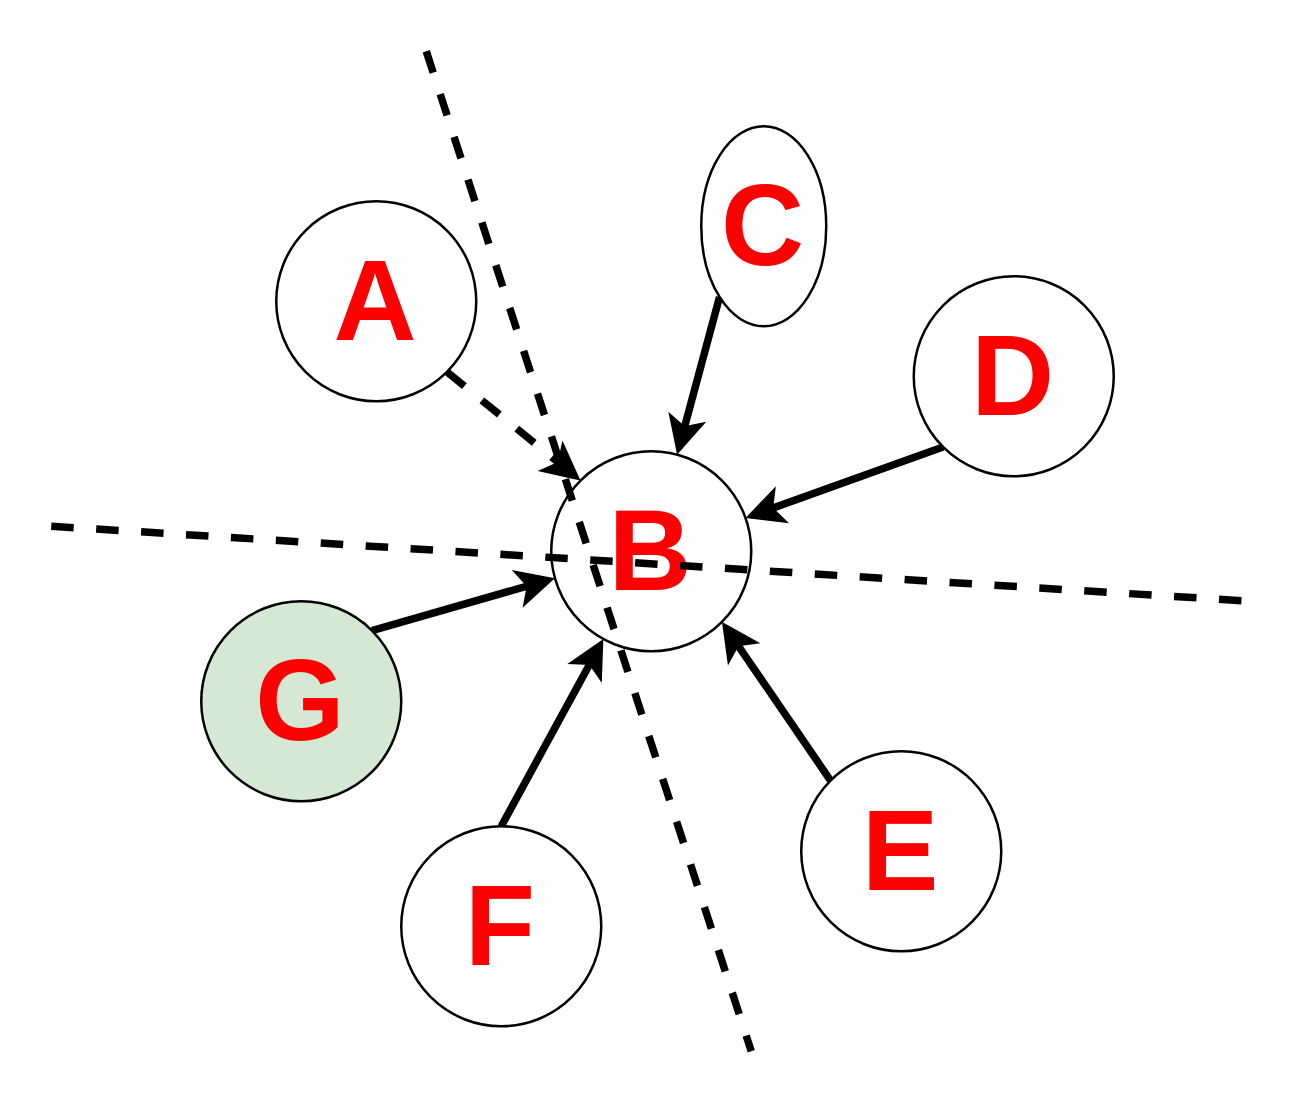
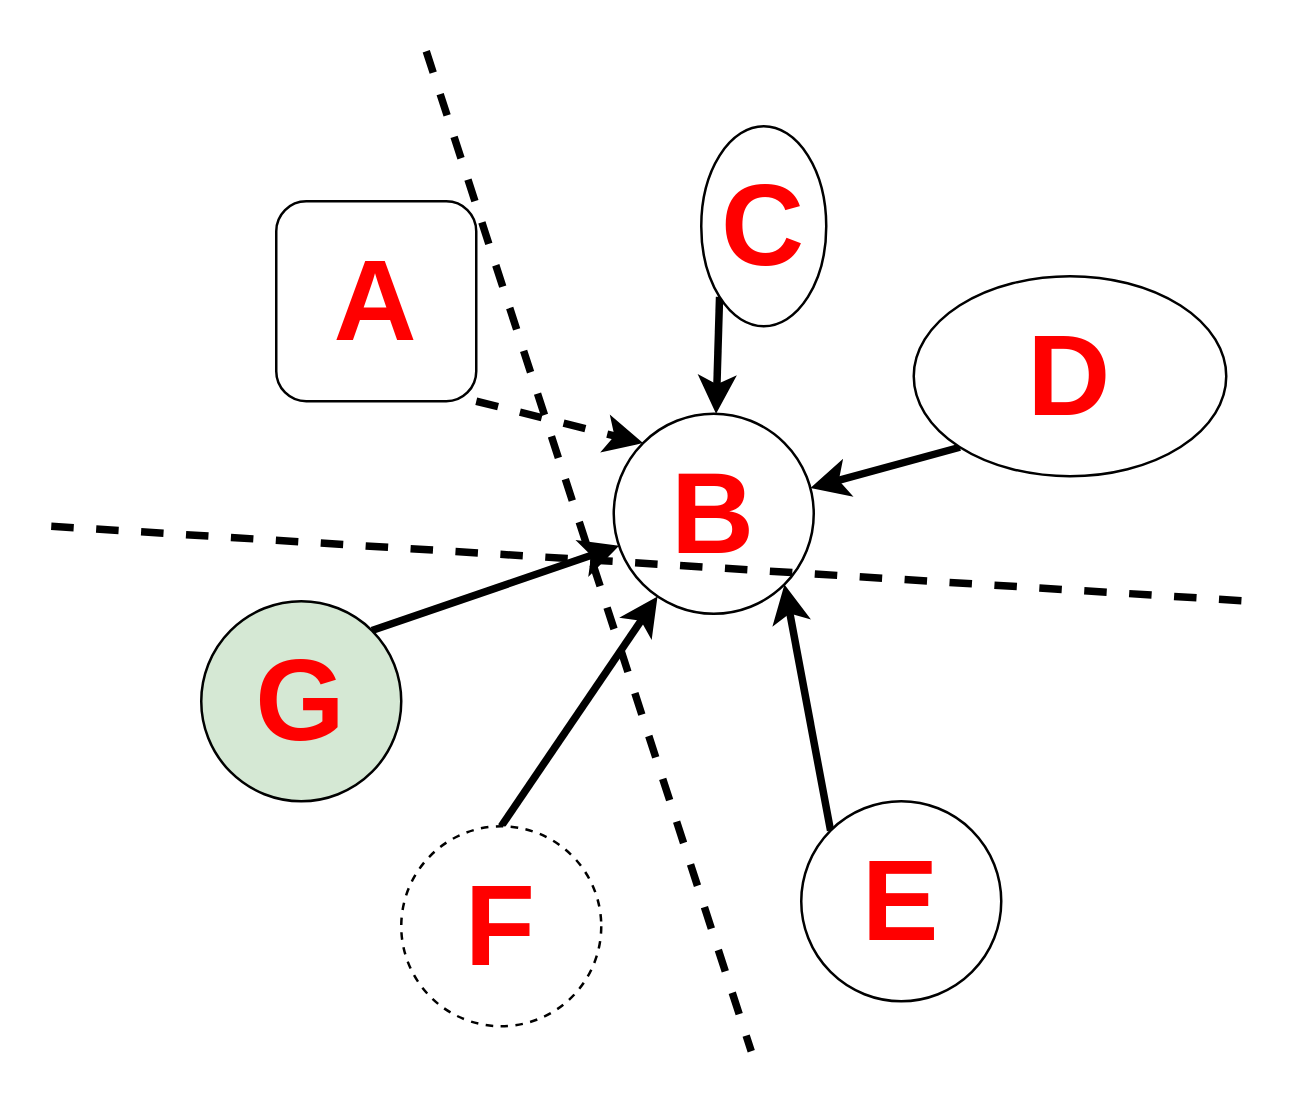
node "A": shape ellipse -> rounded rectangle
node "D": size 200x200 -> 313x200
node "B": moved (651, 551) -> (714, 514)
node "E": moved (901, 851) -> (901, 901)
node "F": style solid -> dashed
